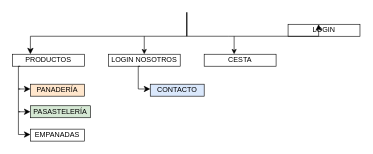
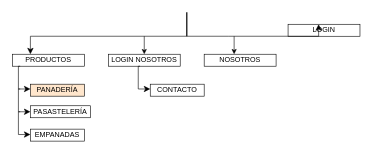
node "CESTA": label "CESTA" -> "NOSOTROS"
node "CONTACTO": fillcolor #dae8fc -> #ffffff
node "PASASTELERÍA": fillcolor #d5e8d4 -> #ffffff
